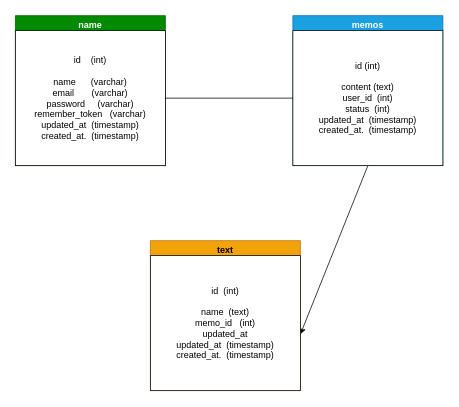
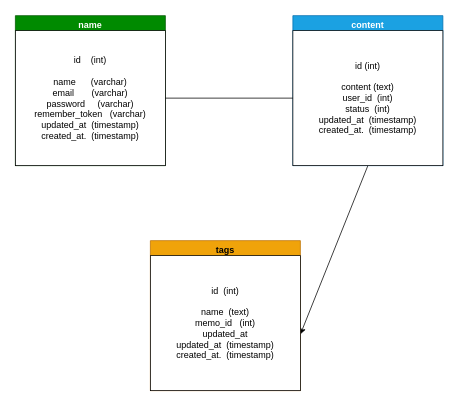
node "memos": label "memos" -> "content"
node "text": label "text" -> "tags"
